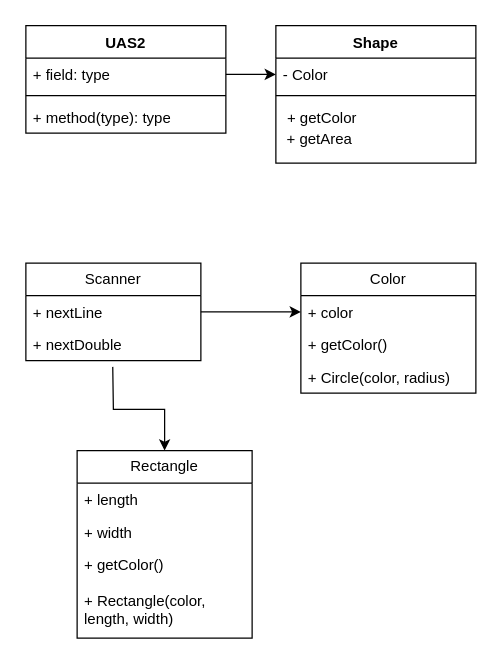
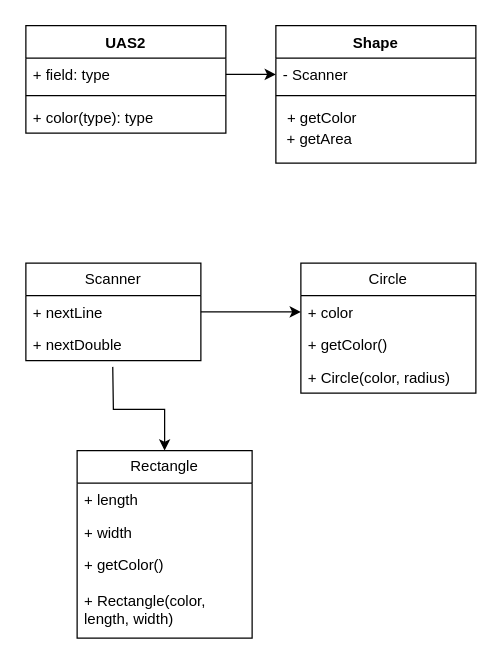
node "- Color": label "- Color" -> "- Scanner"
node "+ method(type): type": label "+ method(type): type" -> "+ color(type): type"
node "Color": label "Color" -> "Circle"
